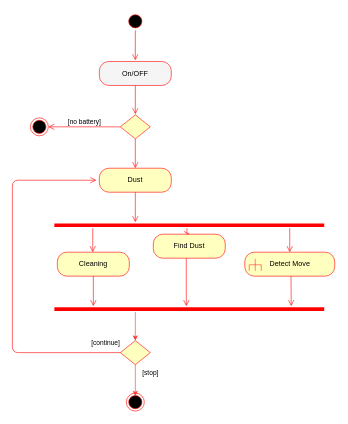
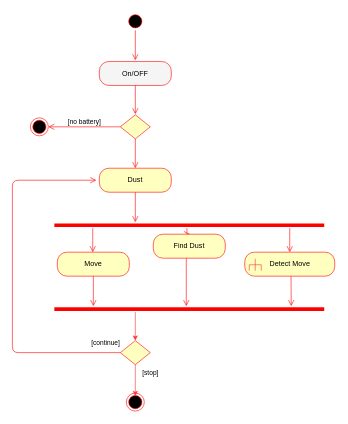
node "Cleaning": label "Cleaning" -> "Move"
